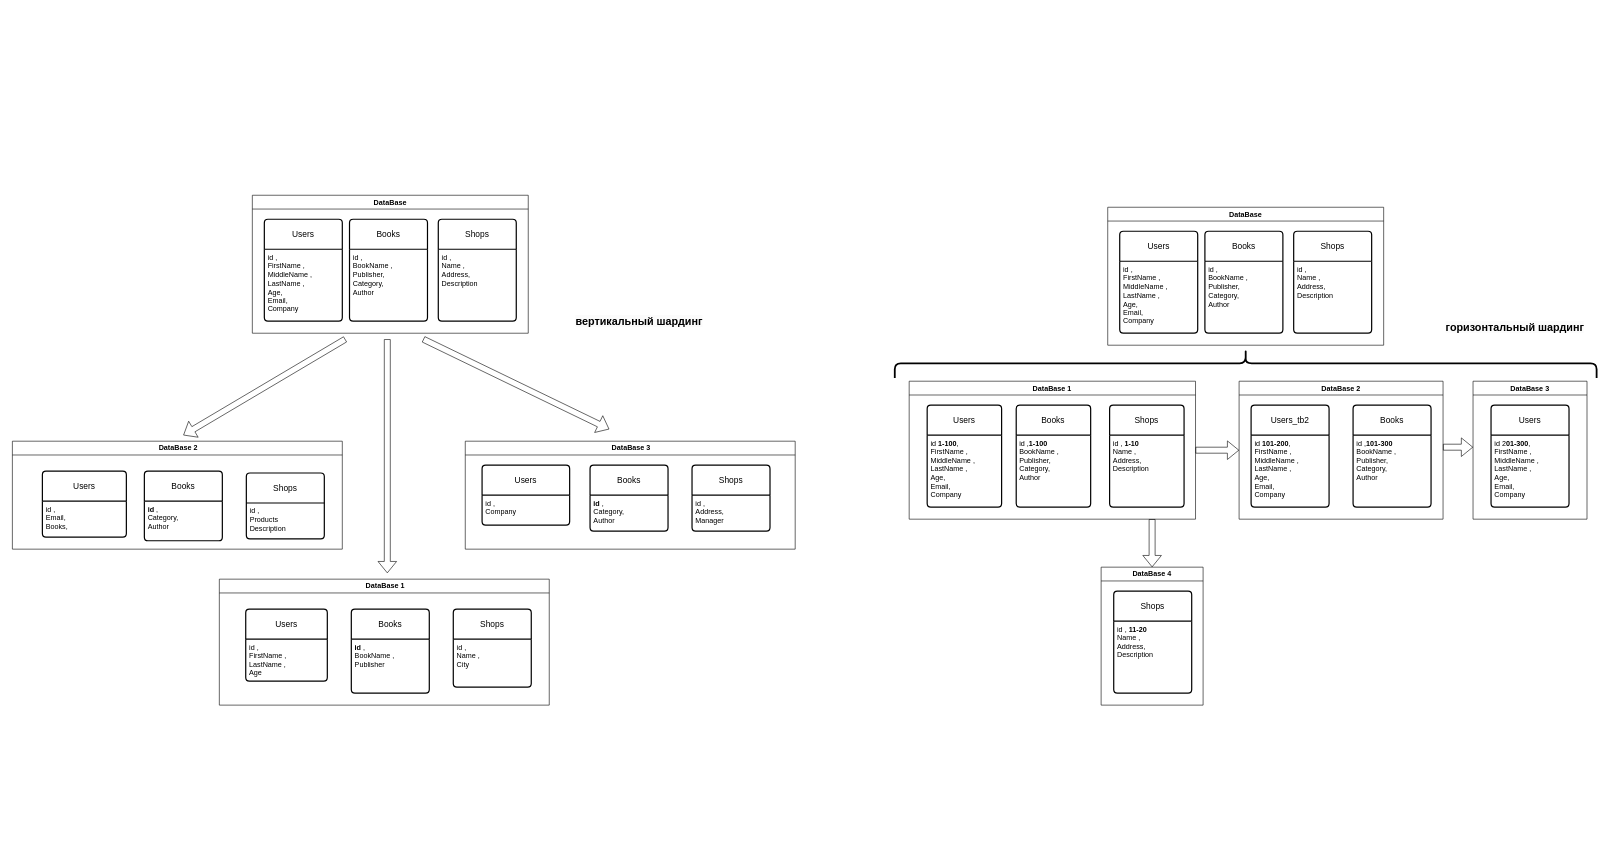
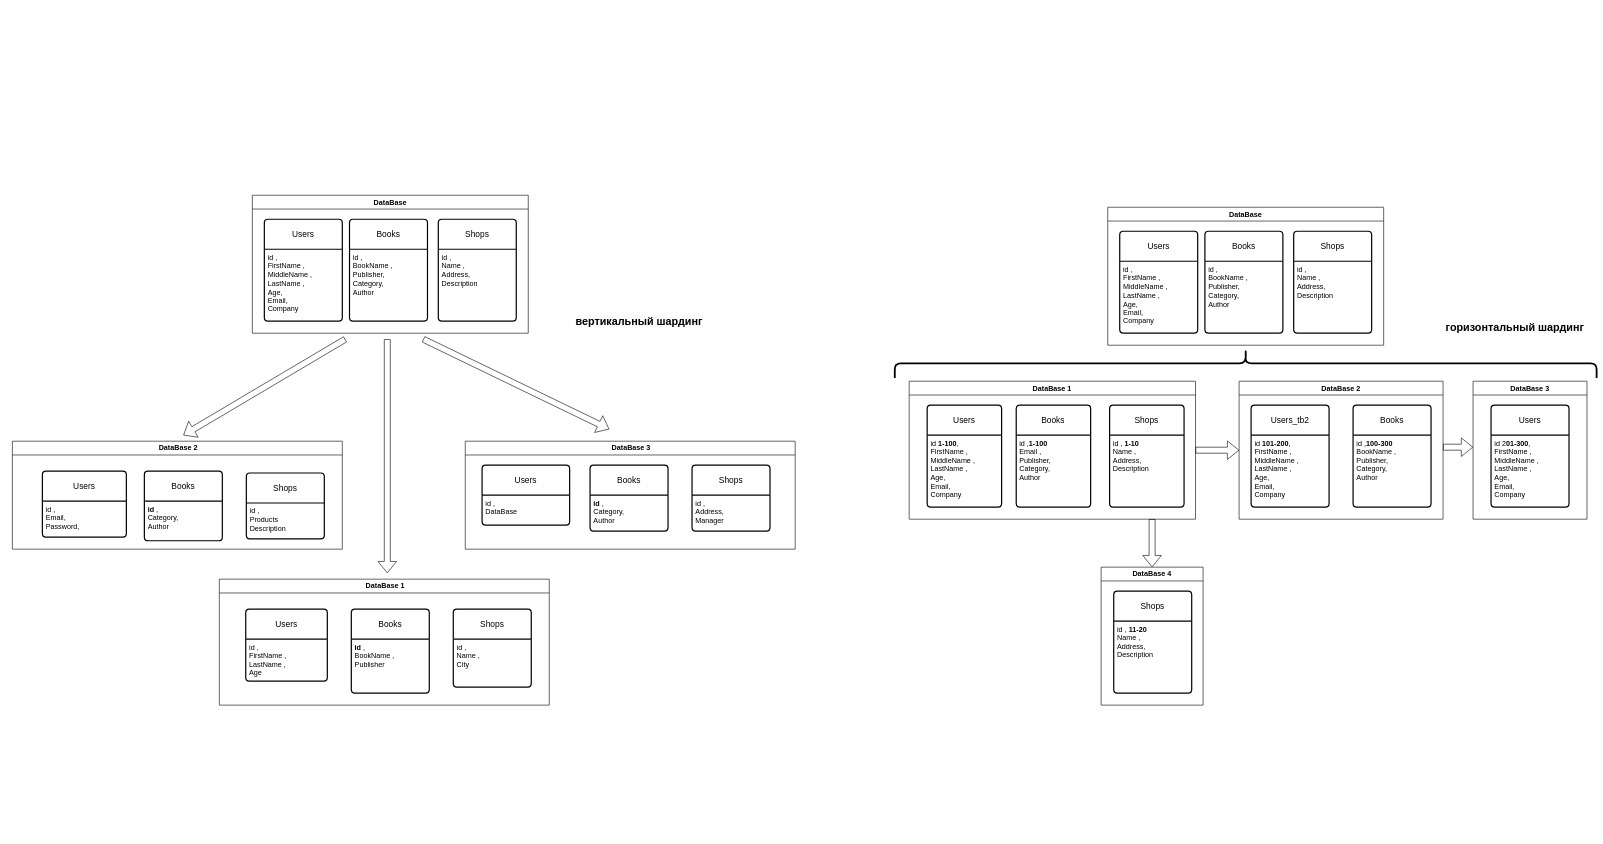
node "id ,1-100 BookName , Publisher, Category, Author": label "id ,1-100 BookName , Publisher, Category, Author" -> "id ,1-100 Email , Publisher, Category, Author"
node "id ,101-300 BookName , Publisher, Category, Author": label "id ,101-300 BookName , Publisher, Category, Author" -> "id ,100-300 BookName , Publisher, Category, Author"
node "id , Company": label "id , Company" -> "id , DataBase"
node "id , Email, Books,": label "id , Email, Books," -> "id , Email, Password,"
